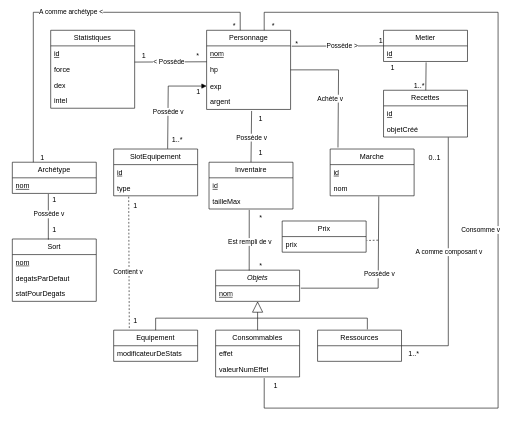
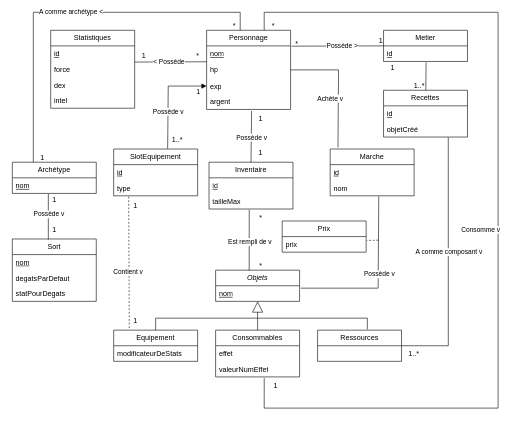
node "0..1": removed
